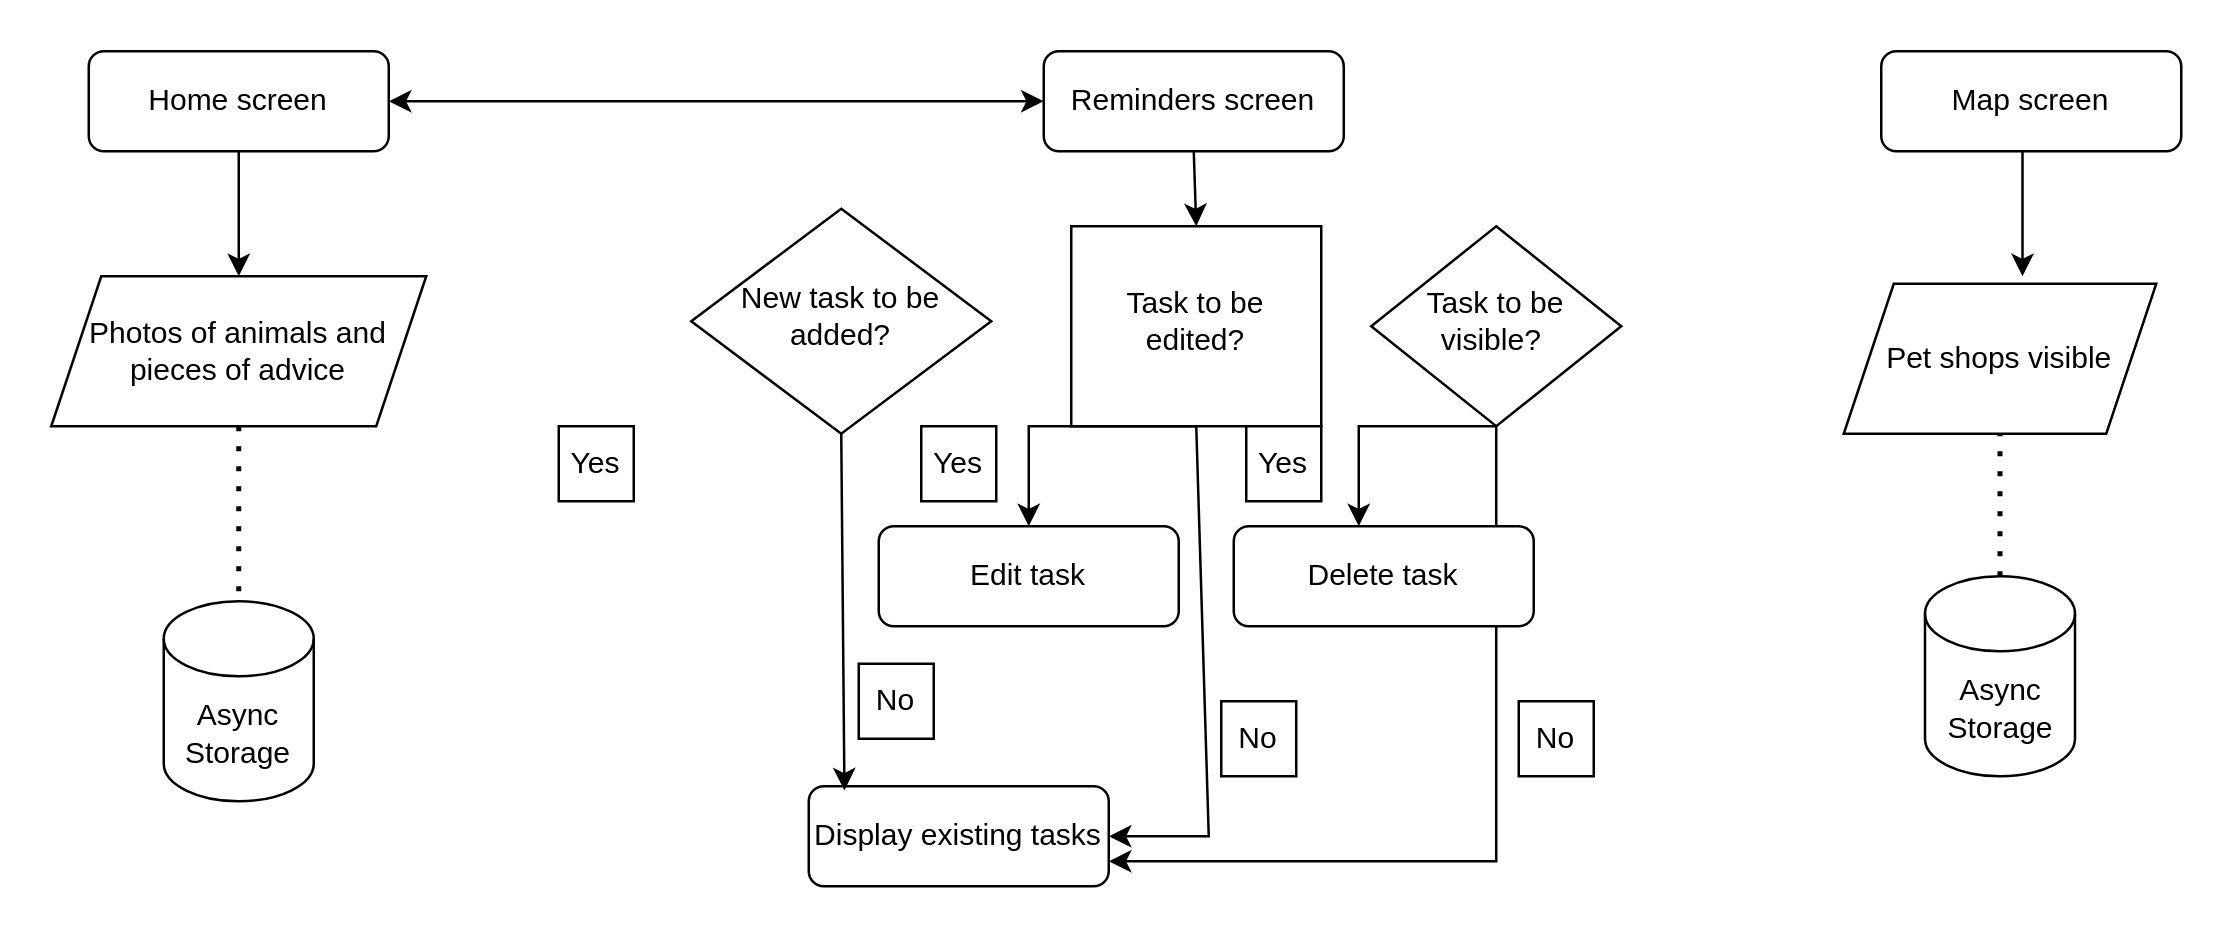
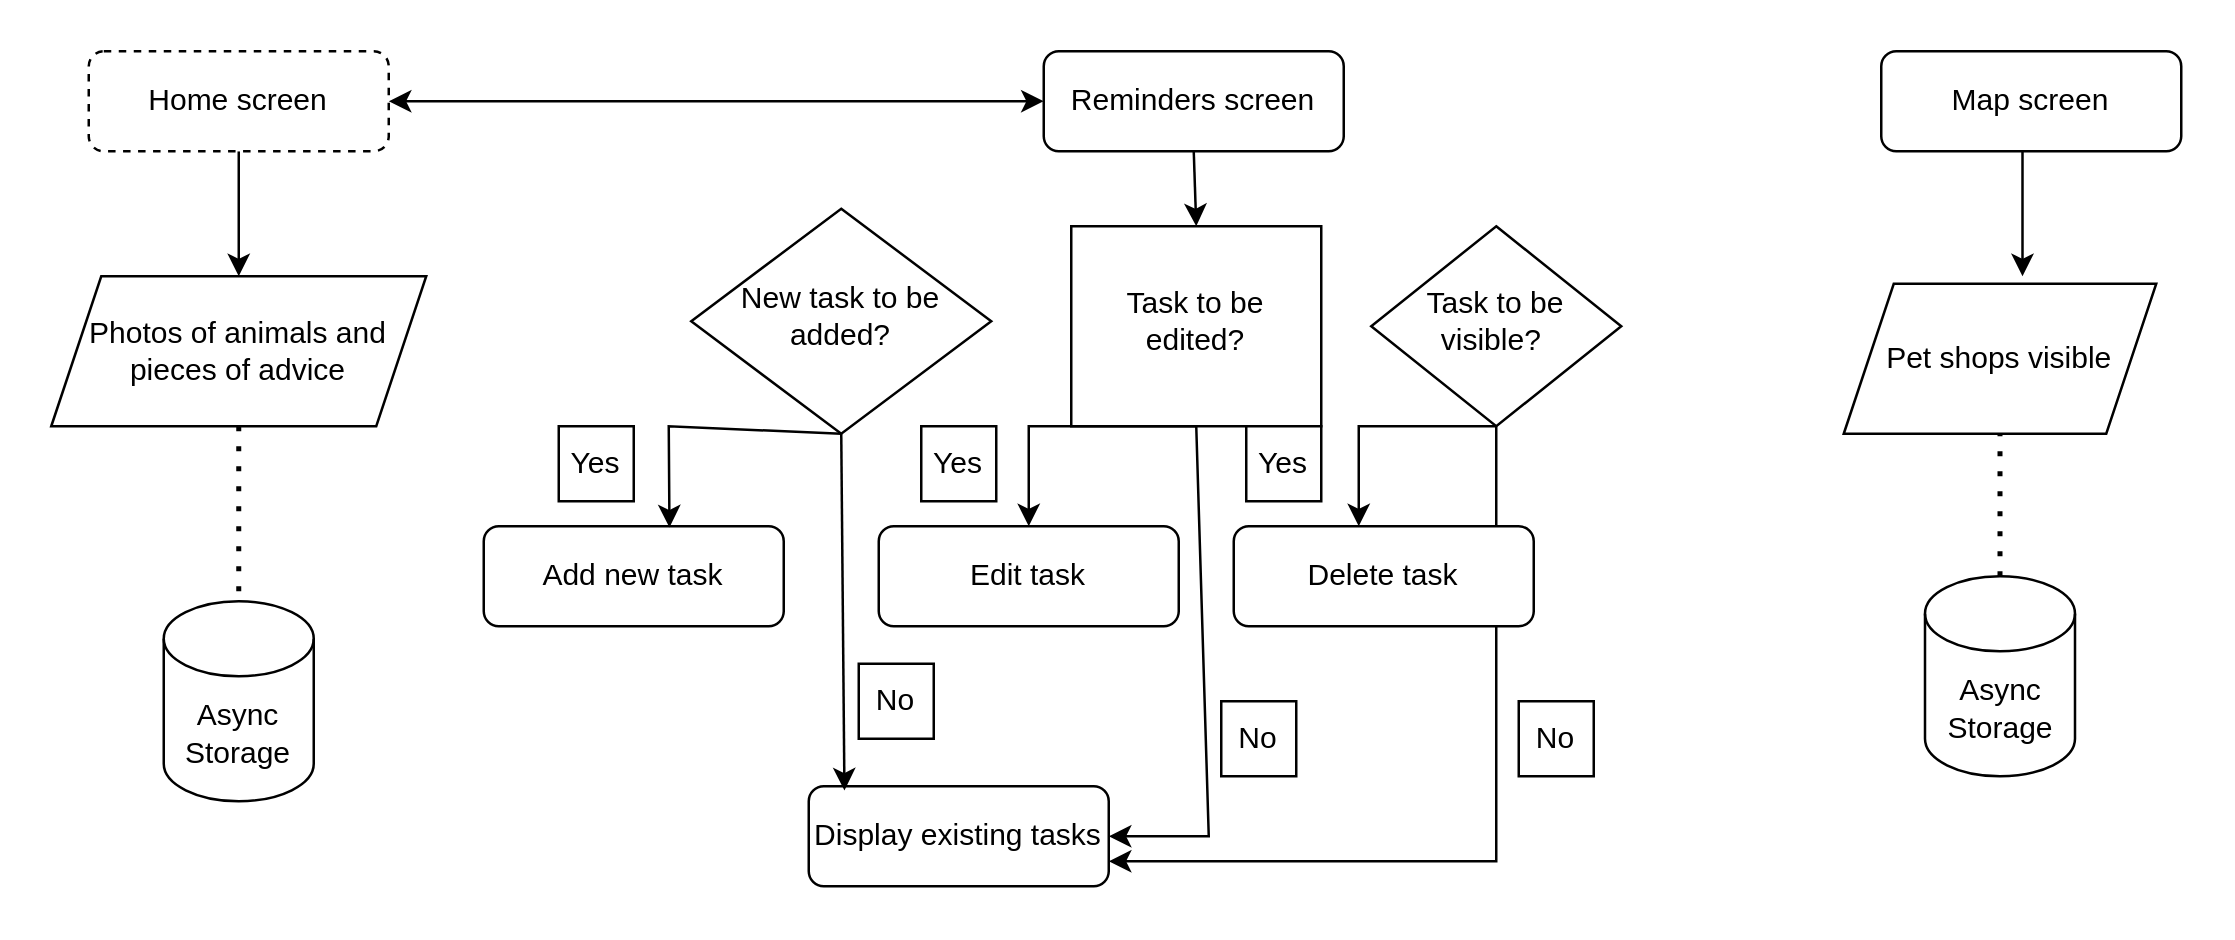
node "Home screen": style solid -> dashed
edge "New task to be added?" -> "Add new task": added
node "Add new task": added
